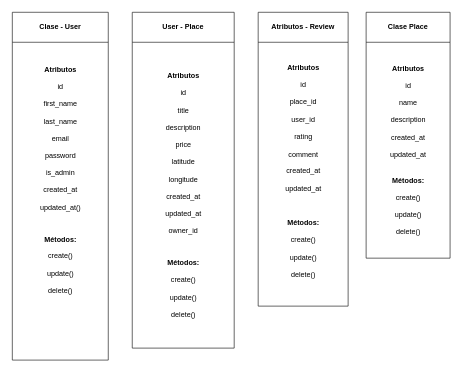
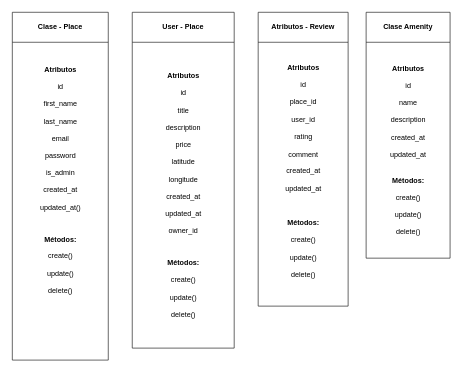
node "Clase - User": label "Clase - User" -> "Clase - Place"
node "Clase Place": label "Clase Place" -> "Clase Amenity"
